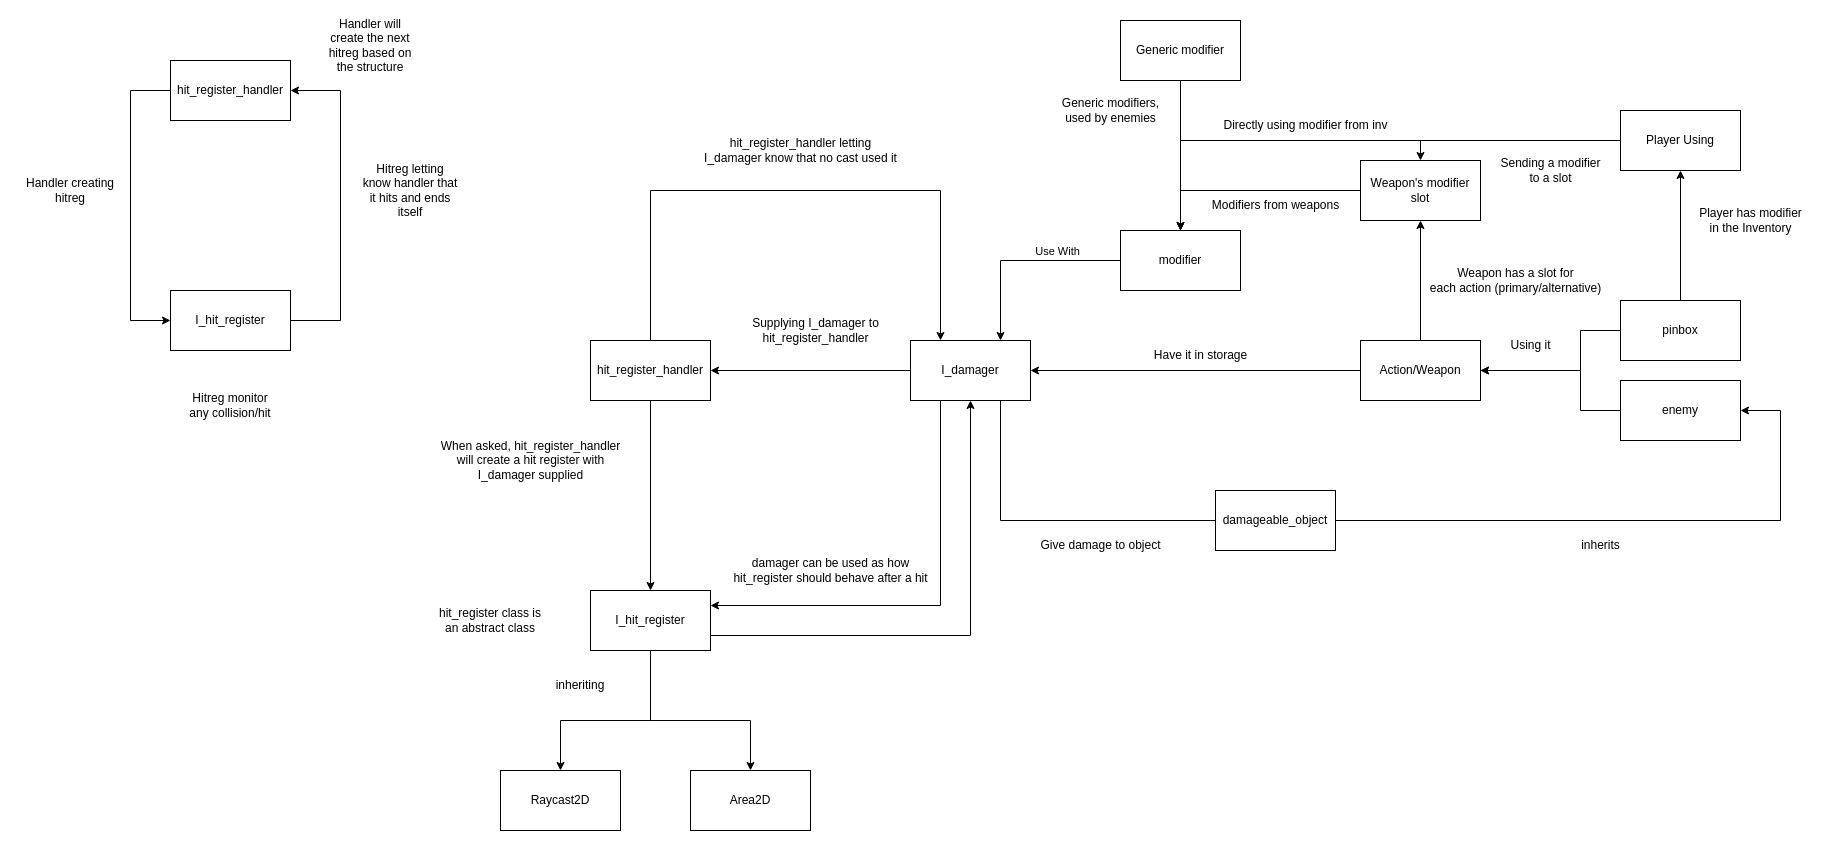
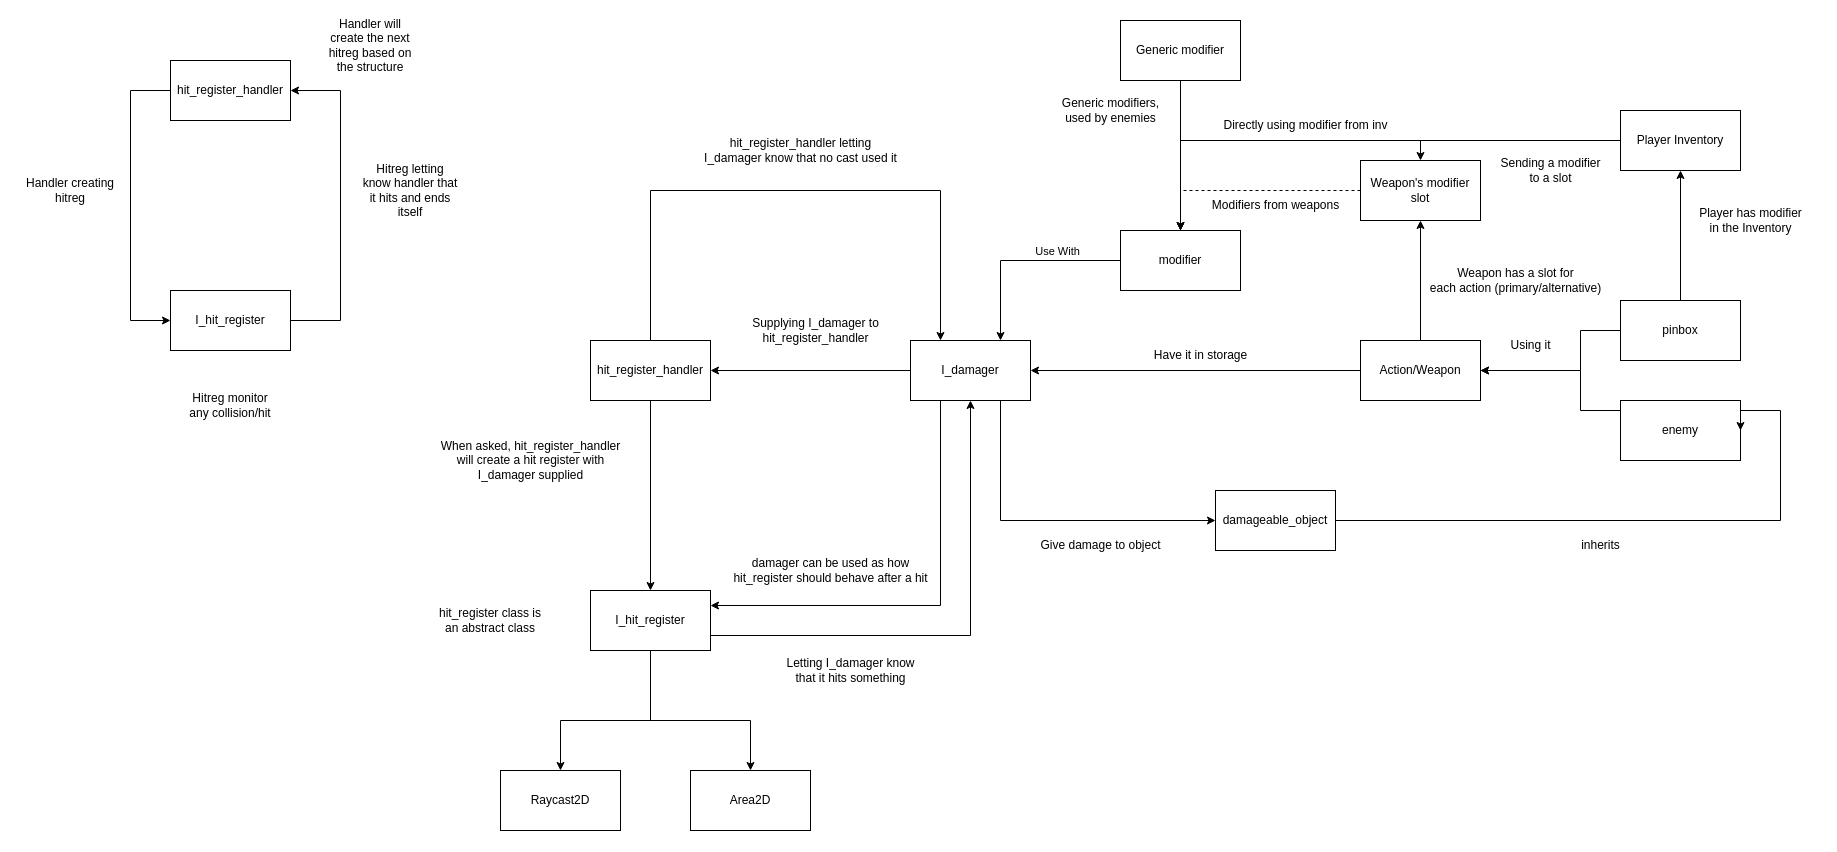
node "Player Using": label "Player Using" -> "Player Inventory"
edge "Weapon's modifier slot" -> "modifier": style solid -> dashed
node "enemy": moved (1681, 411) -> (1681, 431)
edge "I_damager" -- "damageable_object": arrowhead none -> classic
node "Letting I_damager know that it hits something": added
node "inheriting": removed
